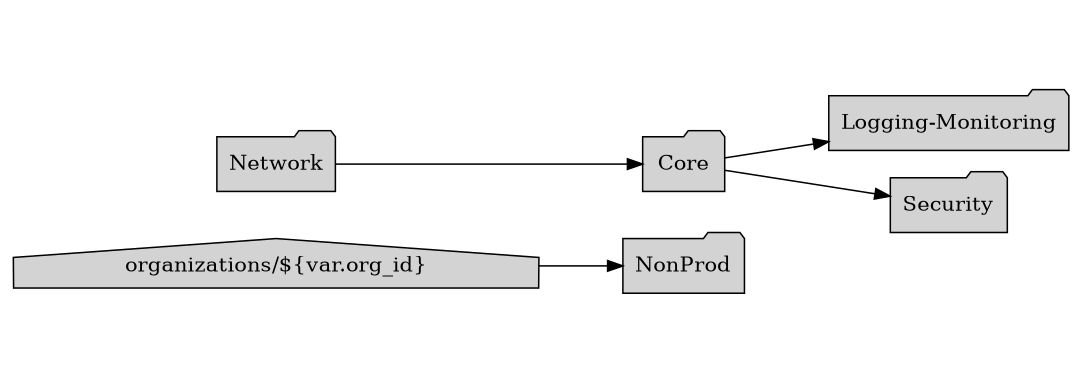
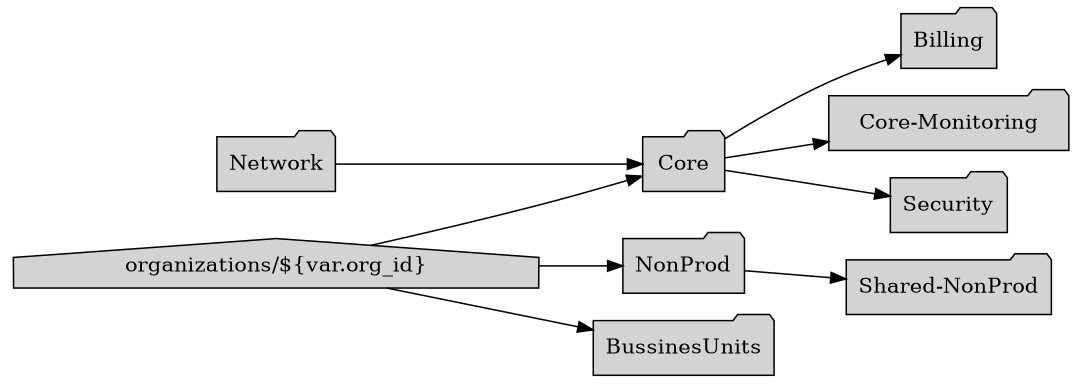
node "Billing": added
node "Logging-Monitoring": label "Logging-Monitoring" -> "Core-Monitoring"
edge "organizations/${var.org_id}" -> "Core": added
node "Shared-NonProd": added
node "BussinesUnits": added
